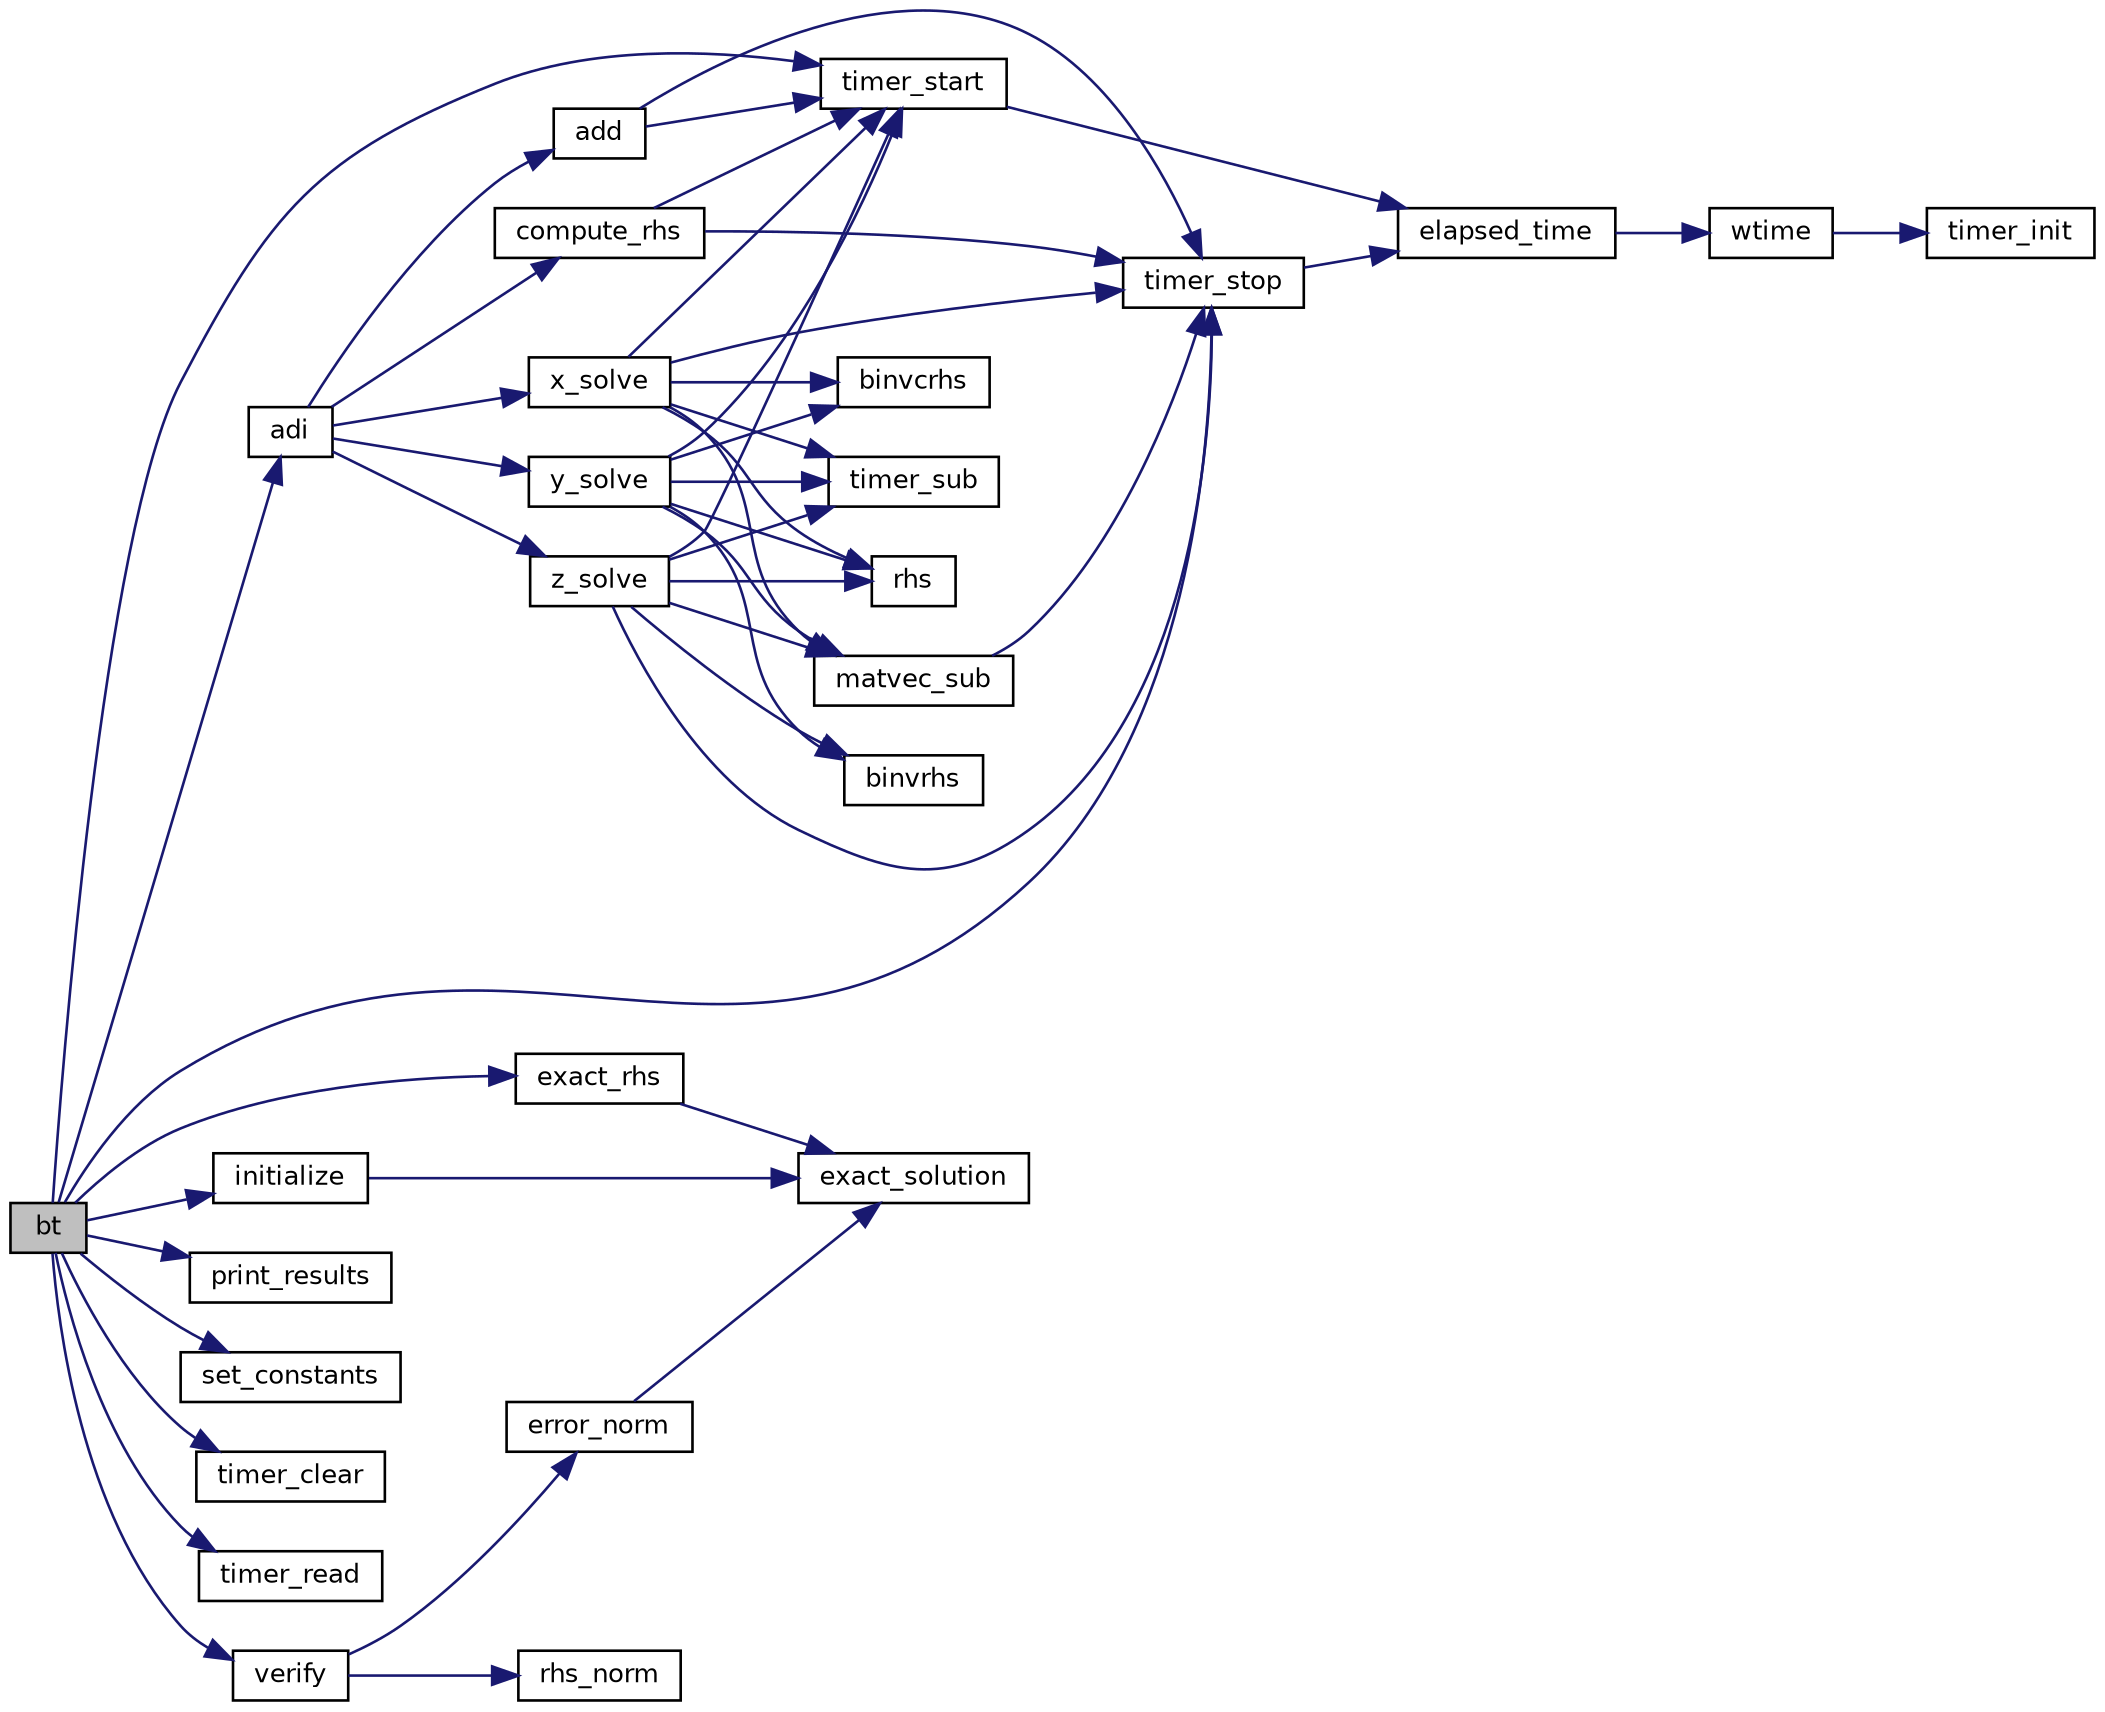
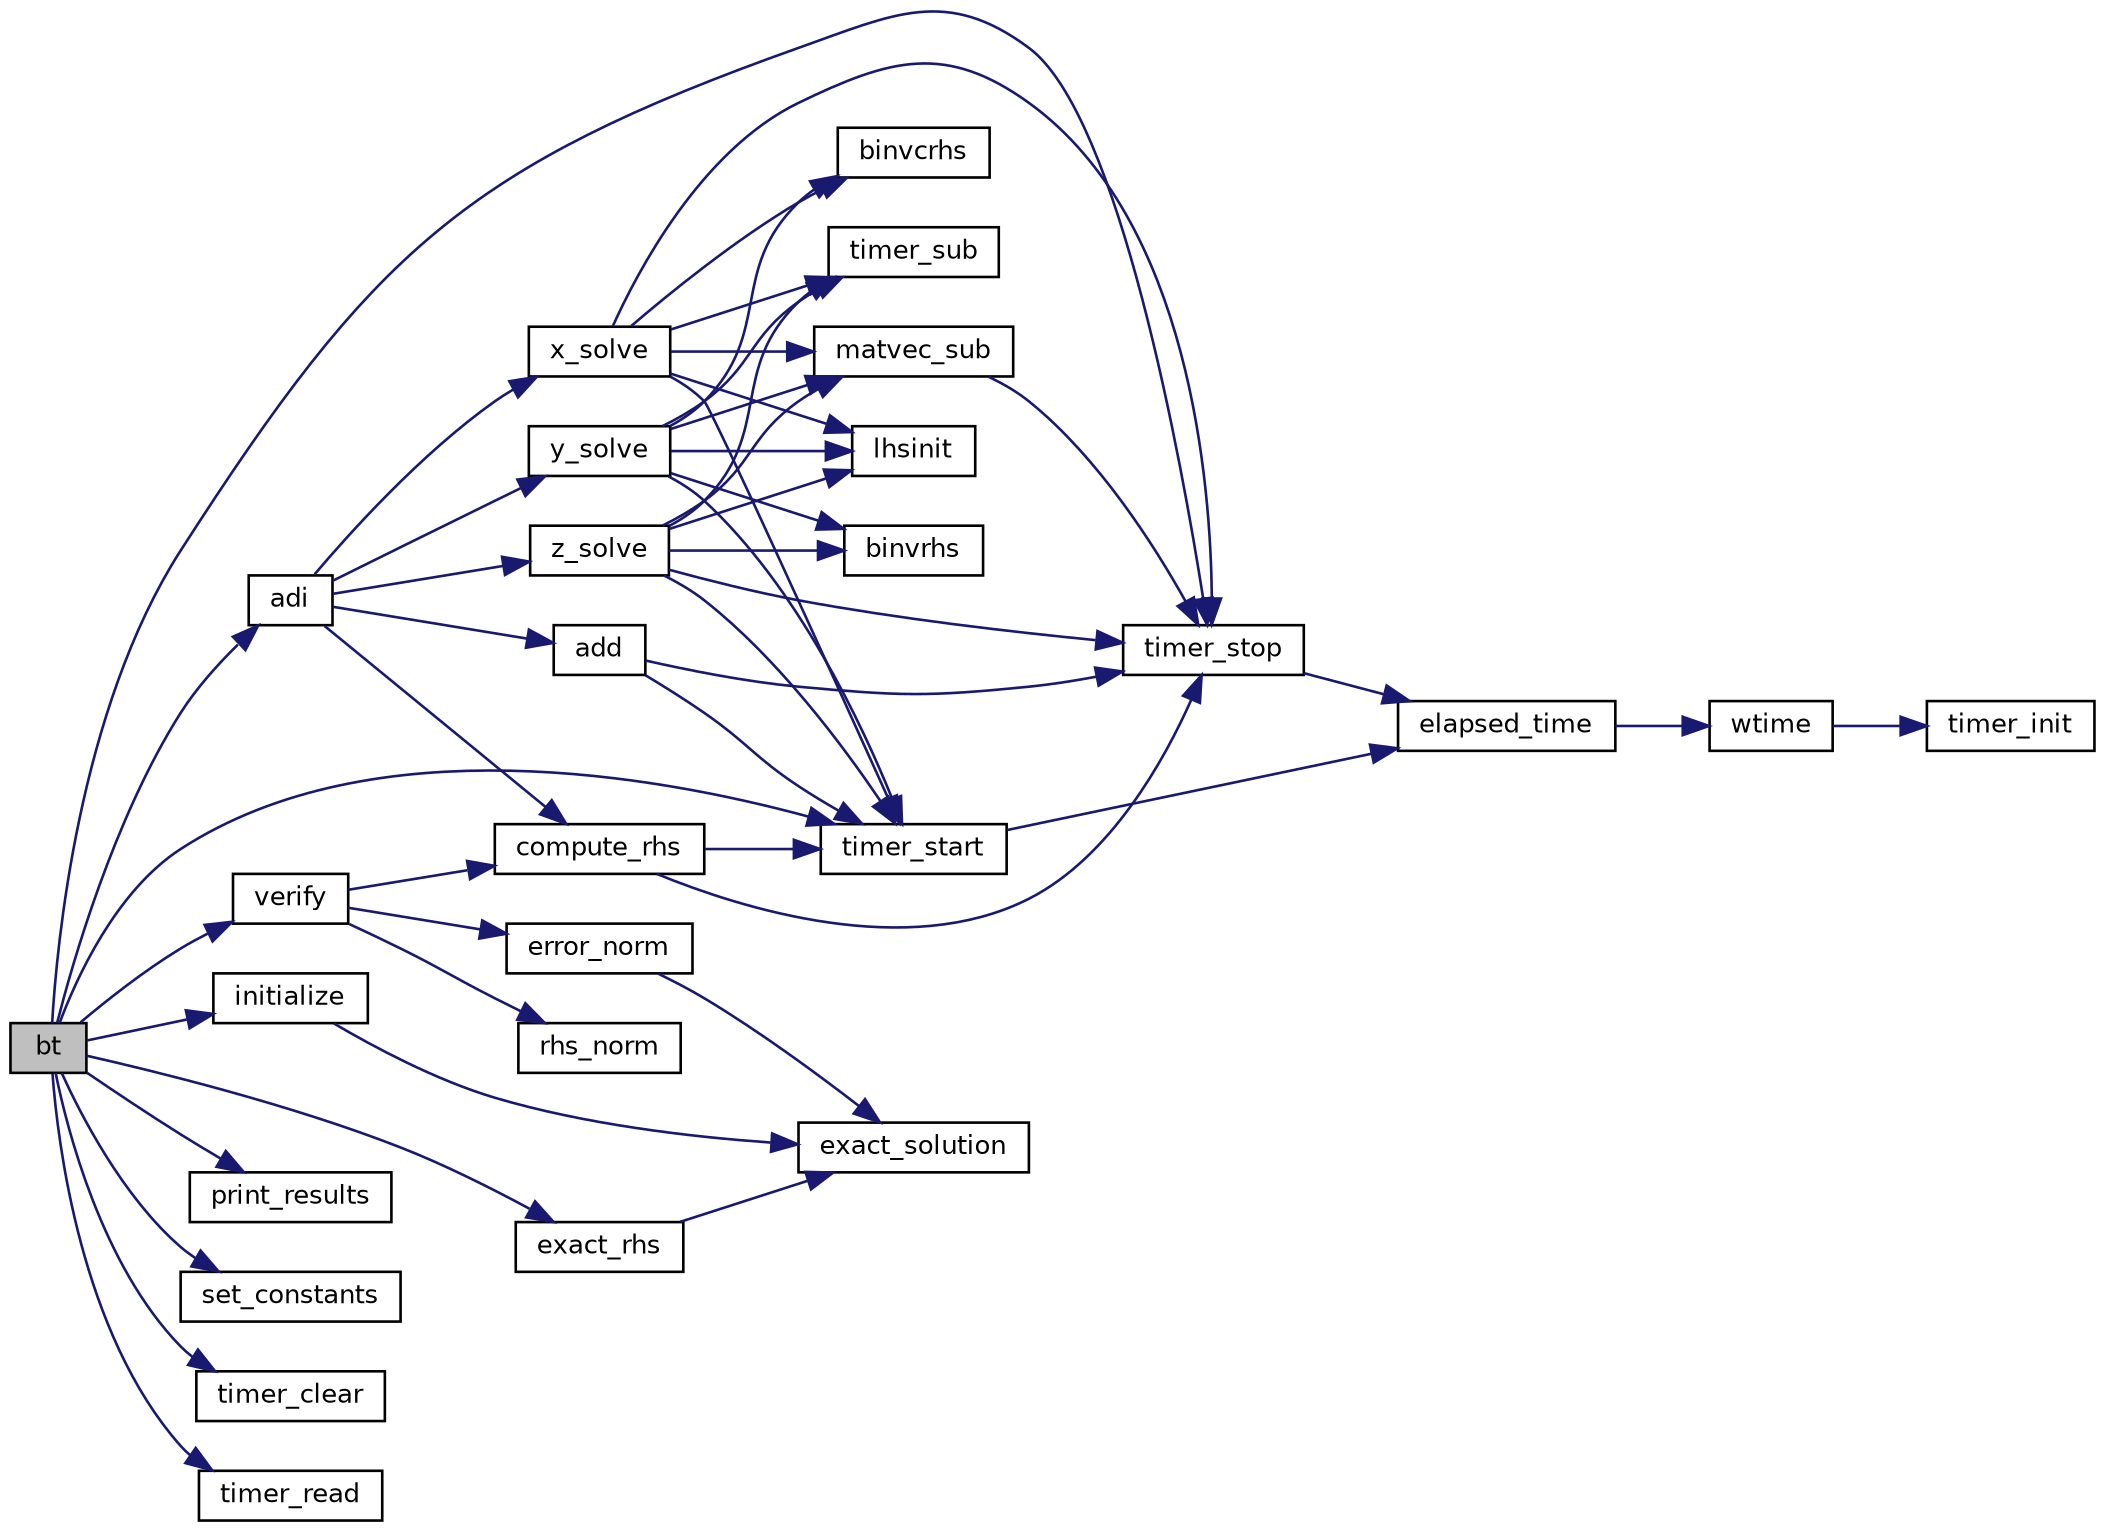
node "rhs": label "rhs" -> "lhsinit"
edge "verify" -> "compute_rhs": added
